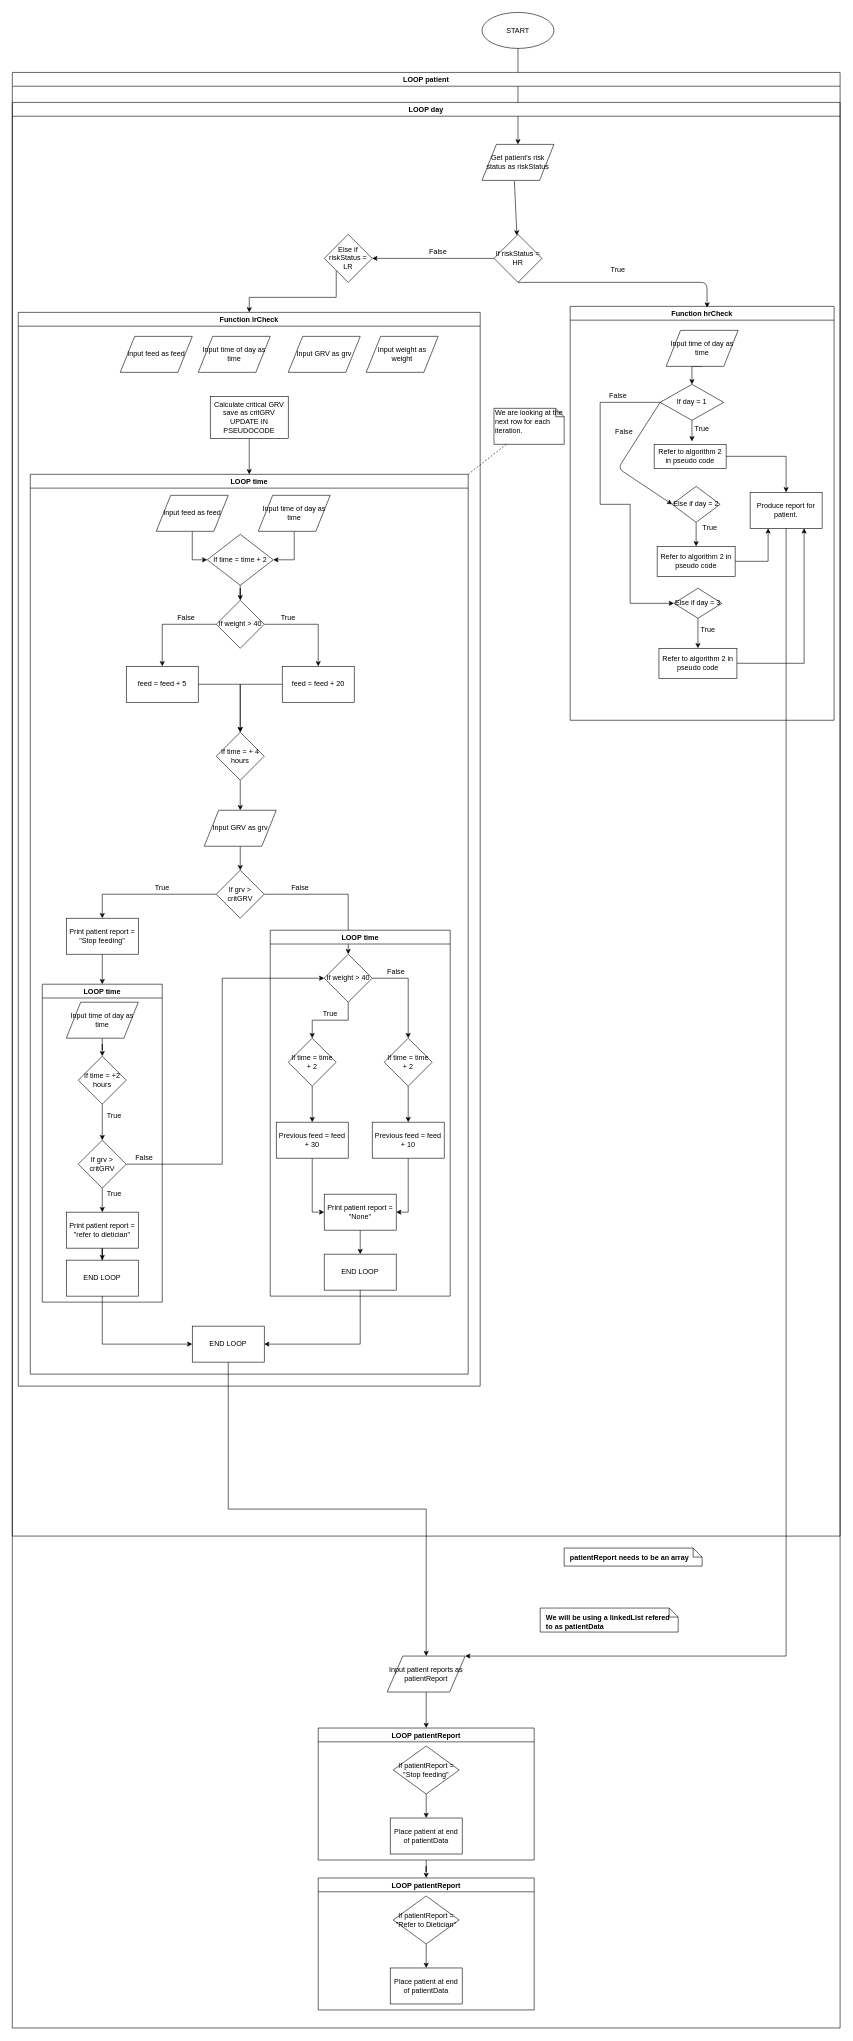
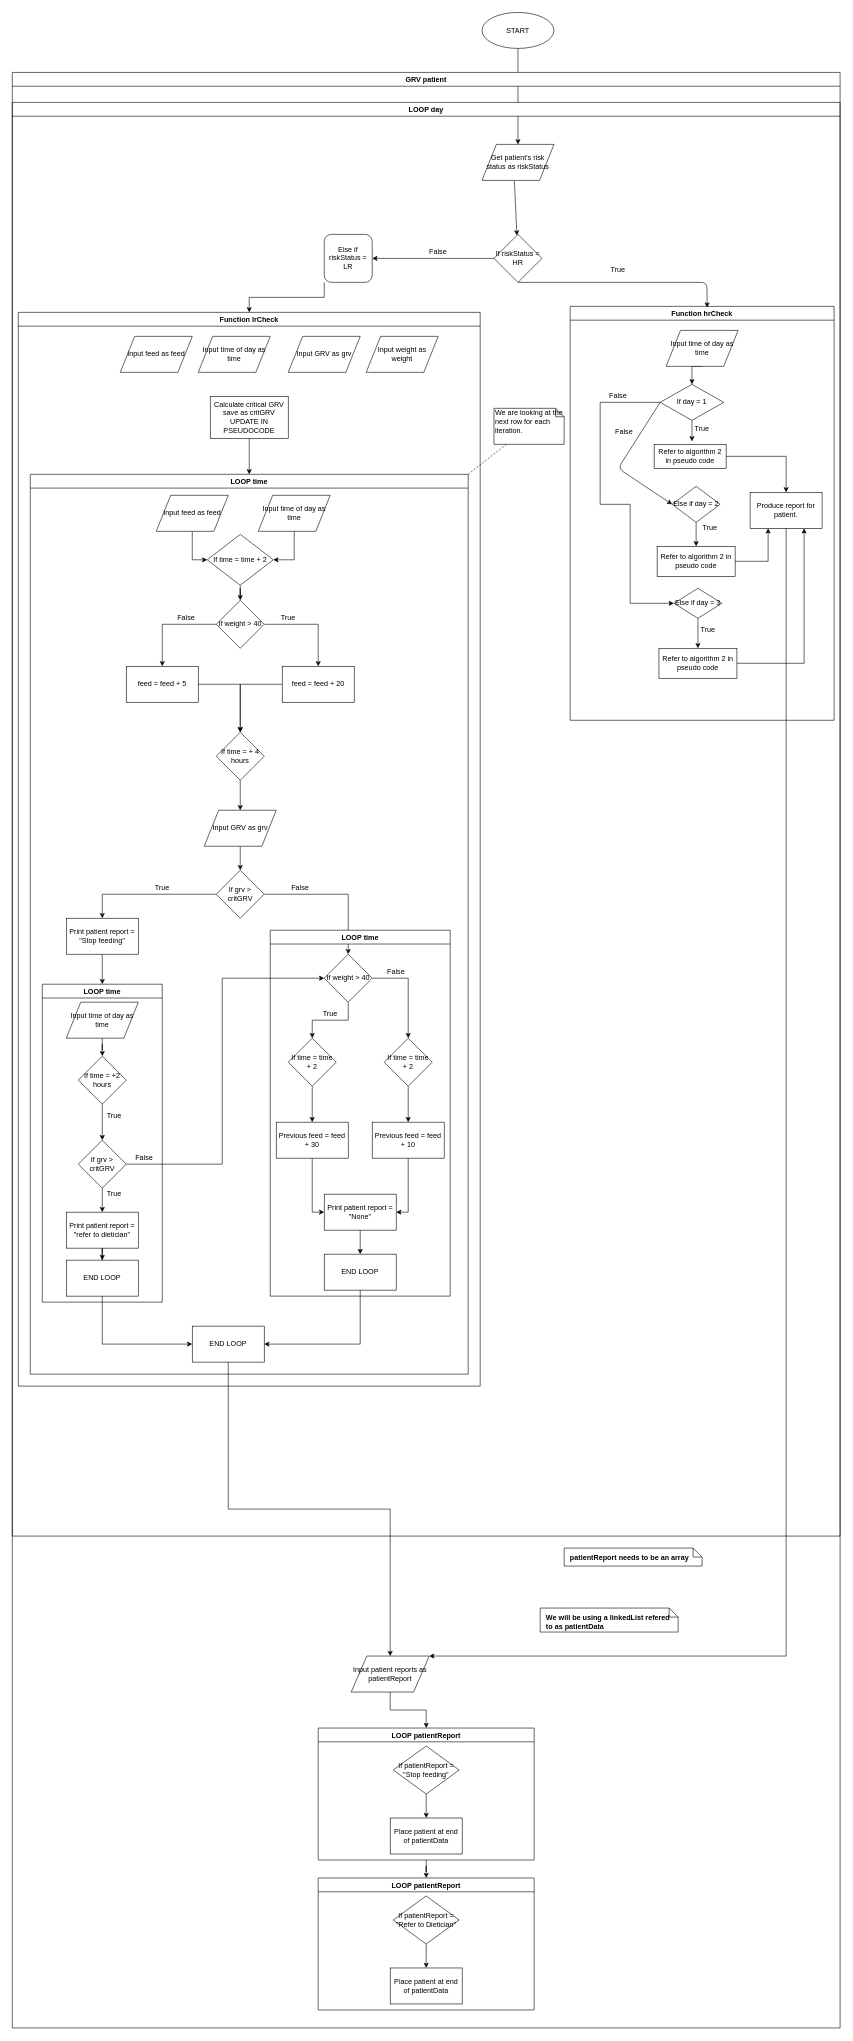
node "LOOP patient": label "LOOP patient" -> "GRV patient"
node "Else if riskStatus = LR": shape diamond -> rounded rectangle
node "Input patient reports as patientReport": moved (426, 1674) -> (390, 1674)
